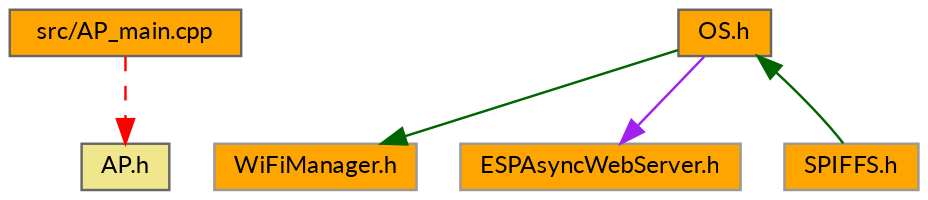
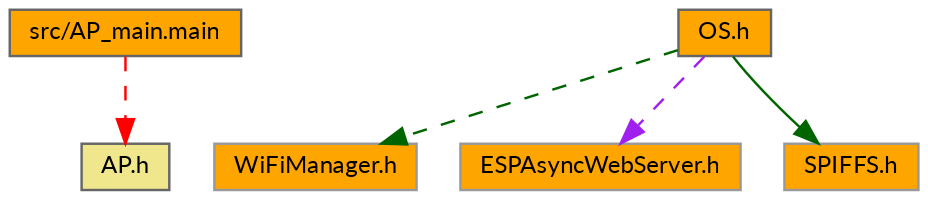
node "src/AP_main.cpp": label "src/AP_main.cpp" -> "src/AP_main.main"
edge "OS.h" -> "ESPAsyncWebServer.h": style solid -> dashed
edge "OS.h" -> "WiFiManager.h": style solid -> dashed
edge "SPIFFS.h" -> "OS.h": reversed
